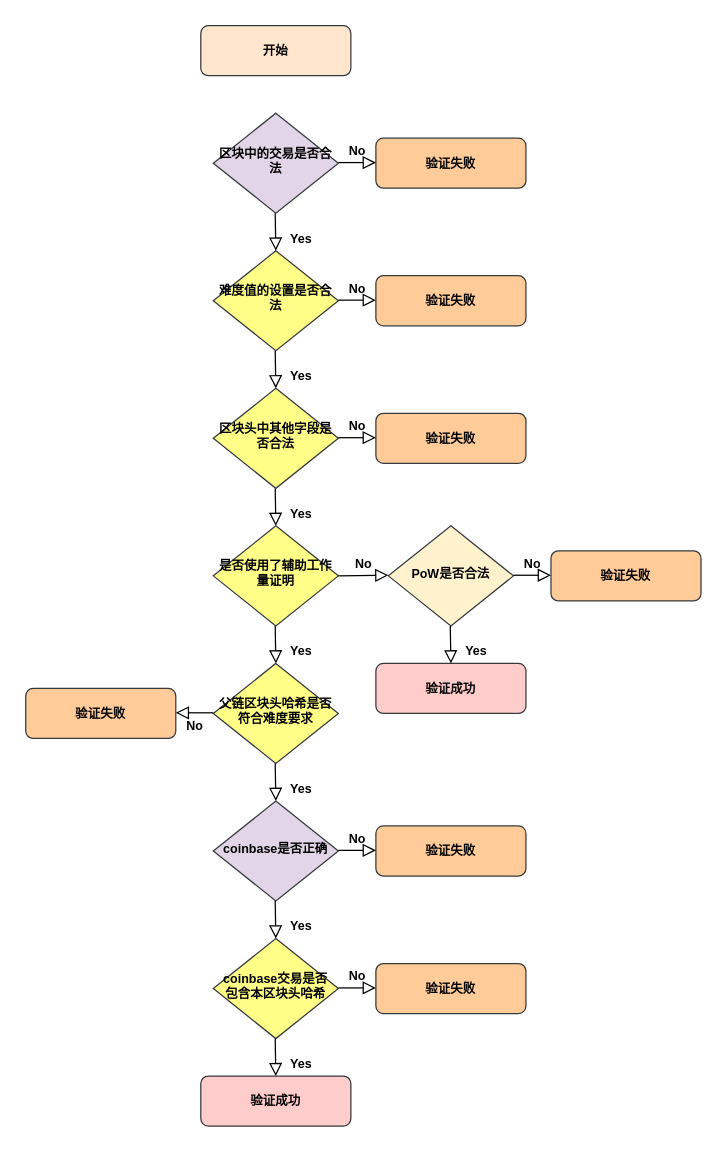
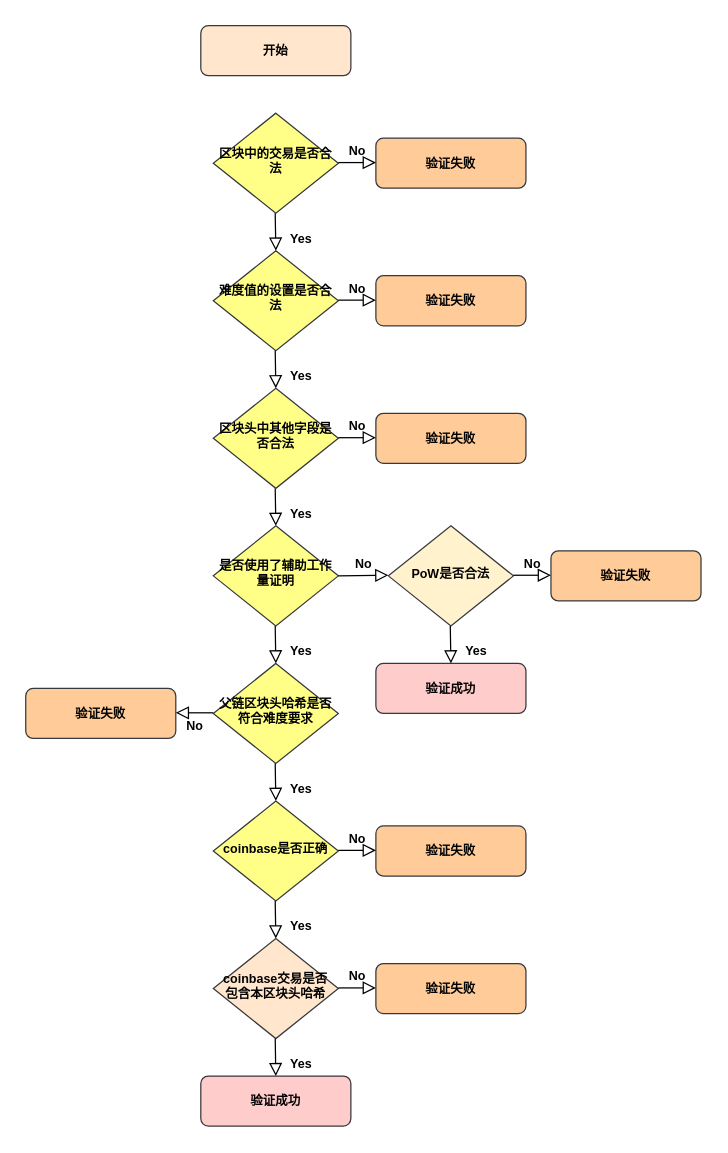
node "区块中的交易是否合法": fillcolor #e1d5e7 -> #ffff88
node "coinbase是否正确": fillcolor #e1d5e7 -> #ffff88
node "coinbase交易是否包含本区块头哈希": fillcolor #ffff88 -> #ffe6cc
